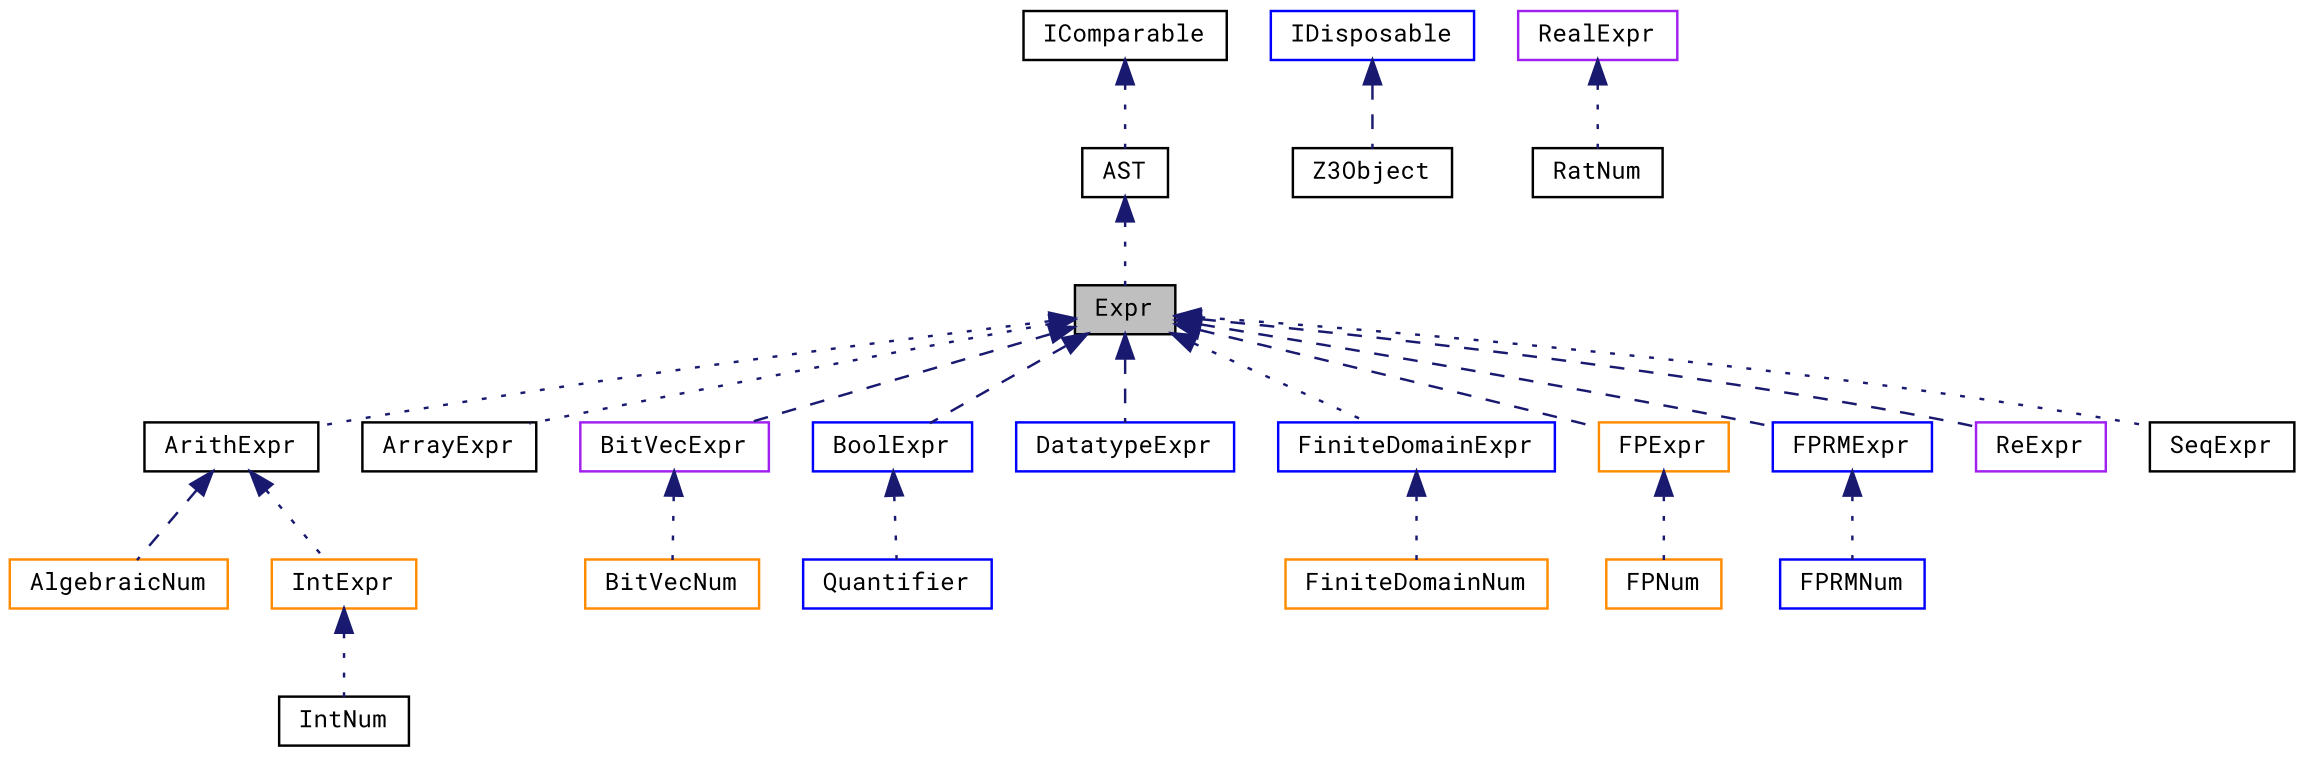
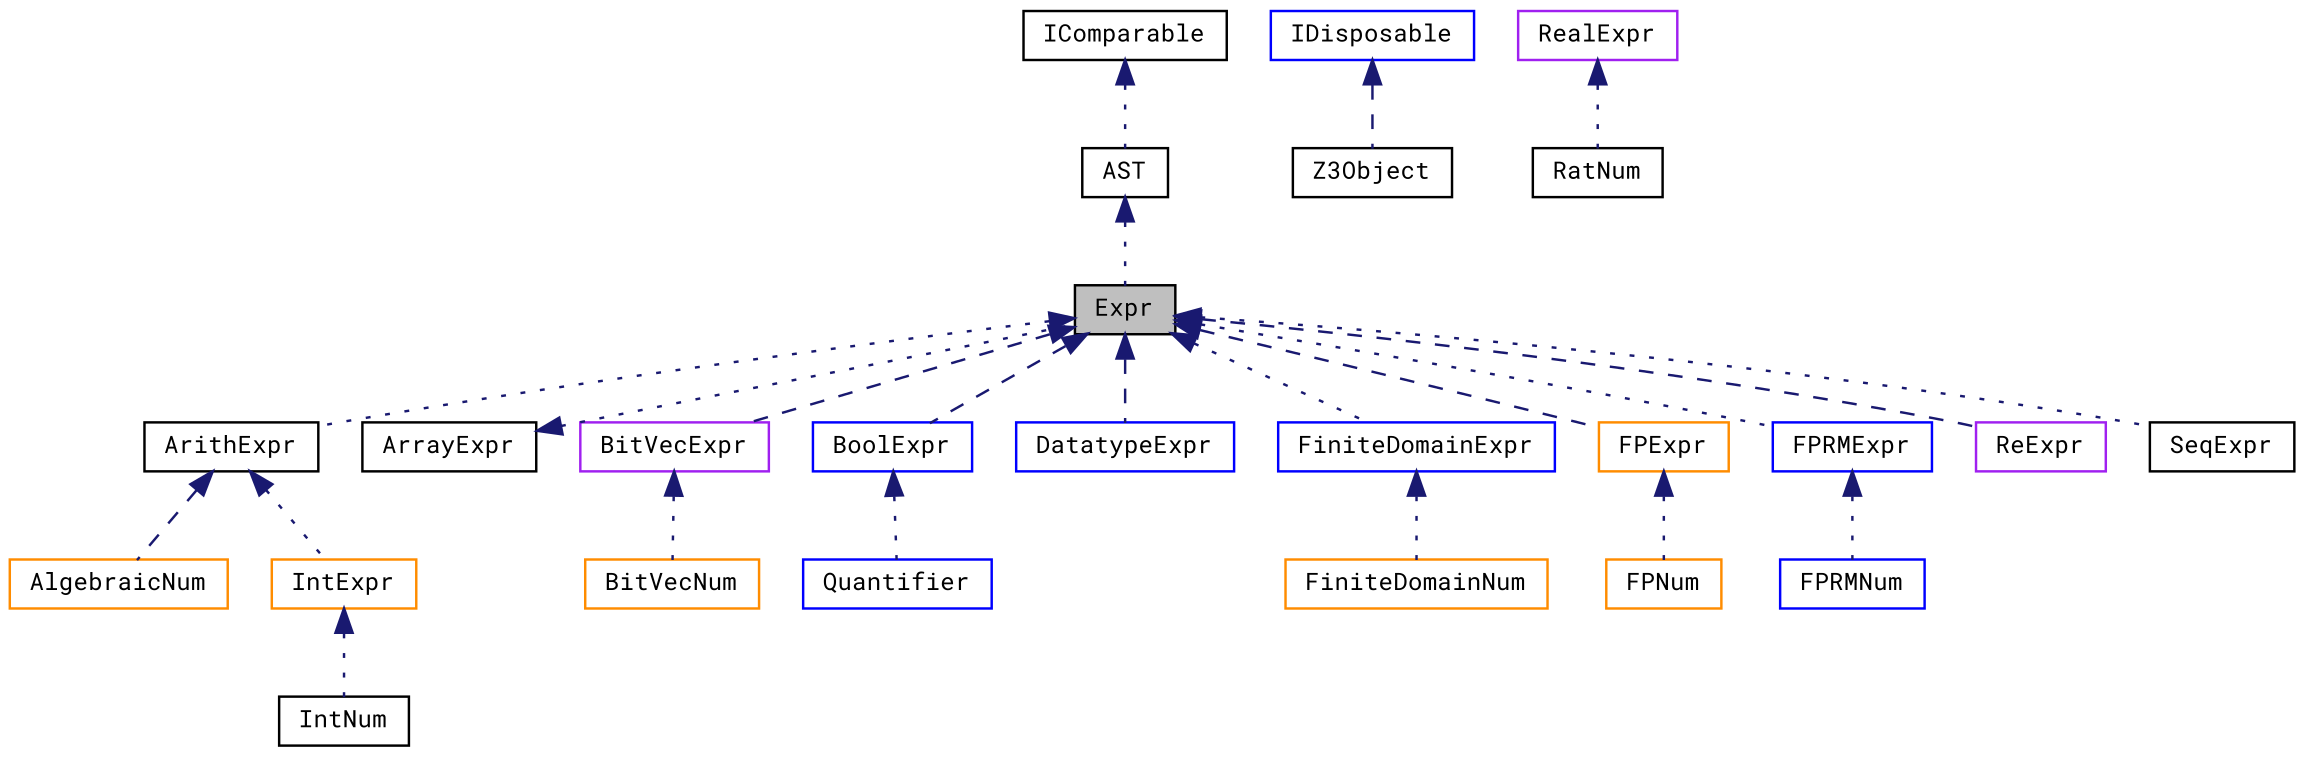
edge "ArrayExpr" -> "Expr": reversed
edge "FPRMExpr" -> "Expr": style dashed -> dotted
